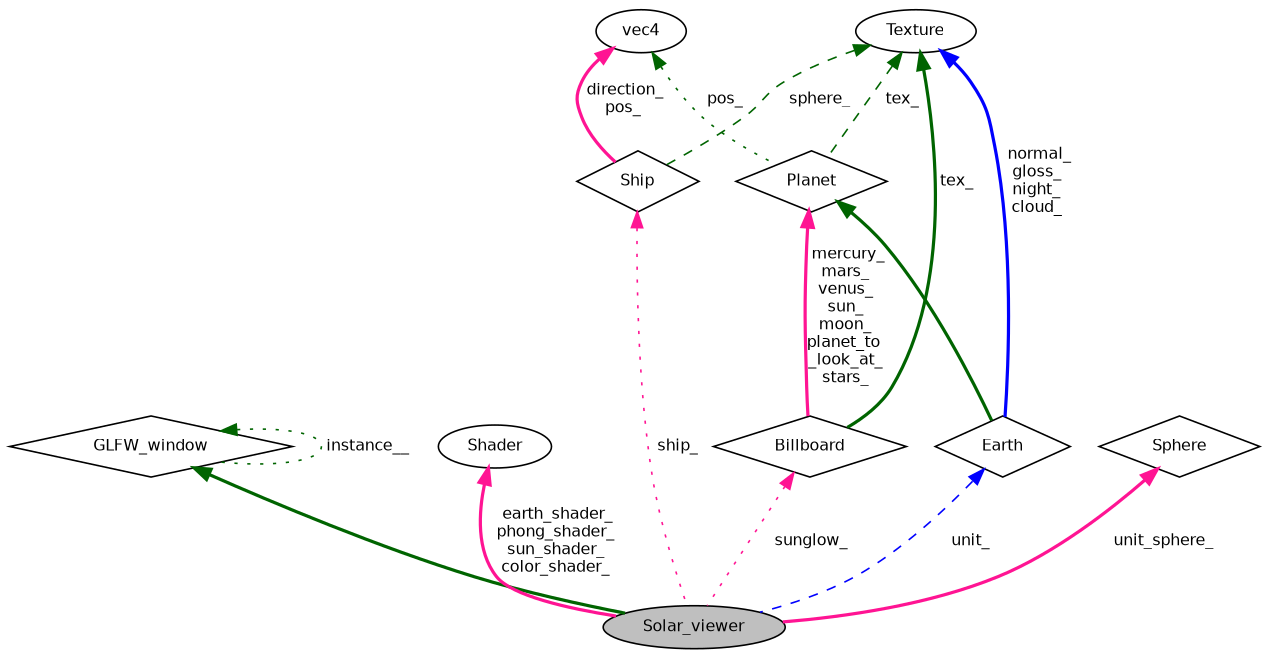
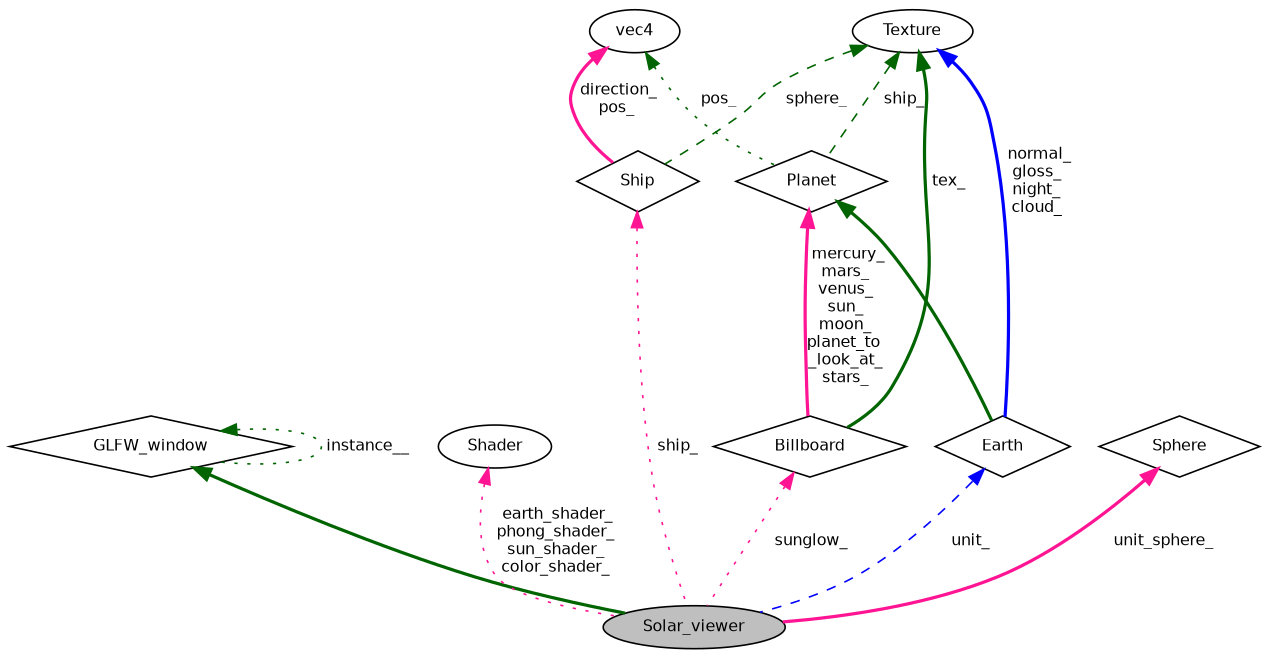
edge "Planet" -> "Texture": label " tex_" -> " ship_"
edge "Solar_viewer" -> "Shader": style bold -> dotted
